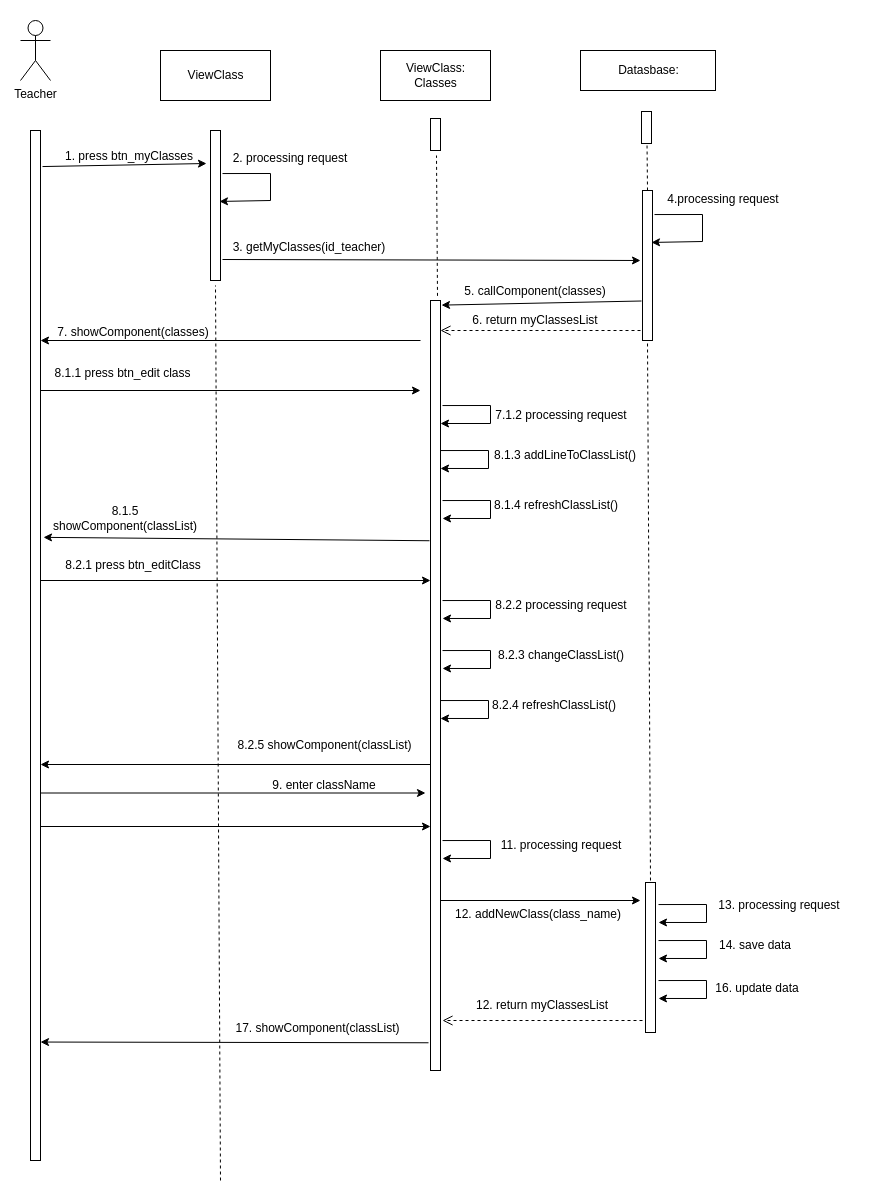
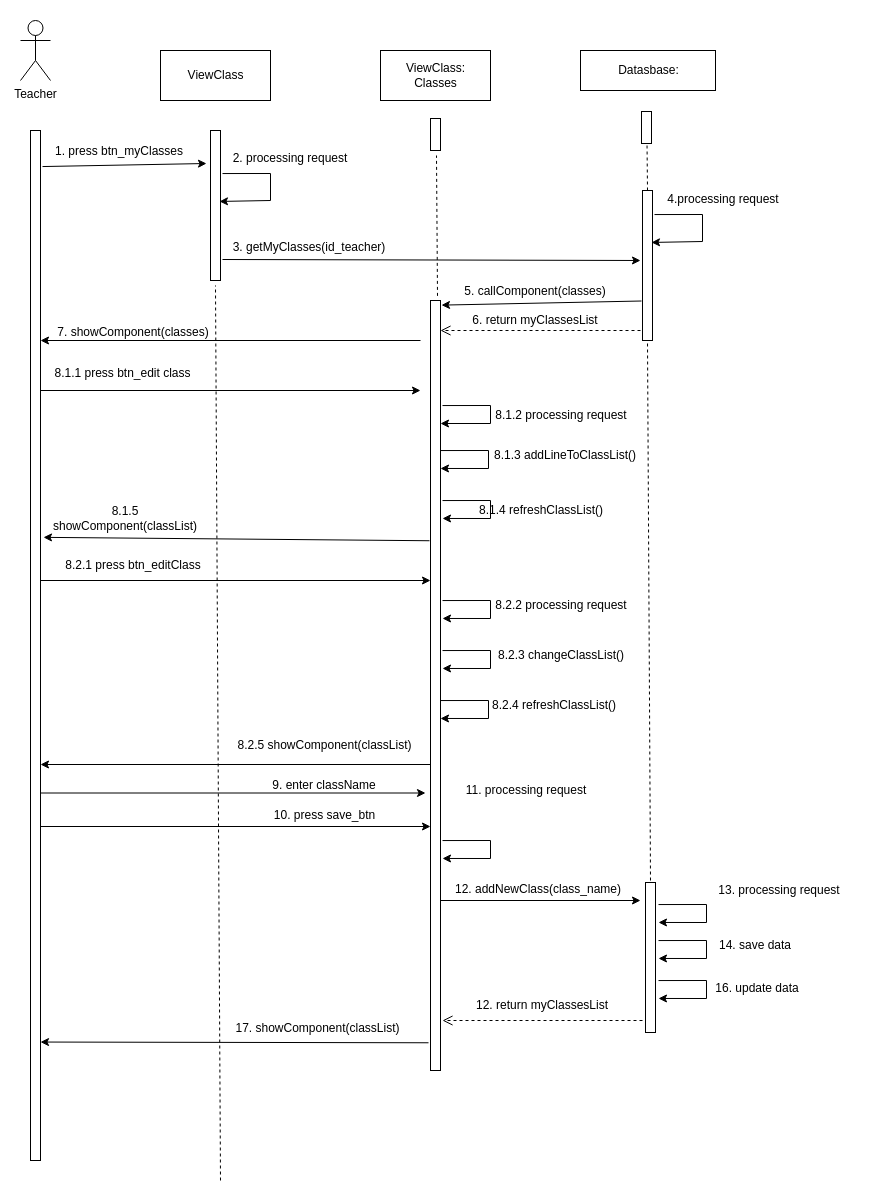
node "1. press btn_myClasses": moved (130, 157) -> (120, 152)
node "7.1.2 processing request": label "7.1.2 processing request" -> "8.1.2 processing request"
node "8.1.4 refreshClassList()": moved (557, 506) -> (542, 511)
node "10. press save_btn": added
node "11. processing request": moved (562, 846) -> (527, 791)
node "13. processing request": moved (780, 906) -> (780, 891)
node "12. addNewClass(class_name)": moved (539, 915) -> (539, 890)
